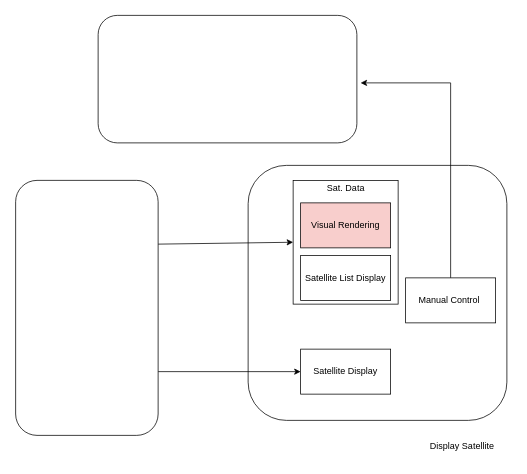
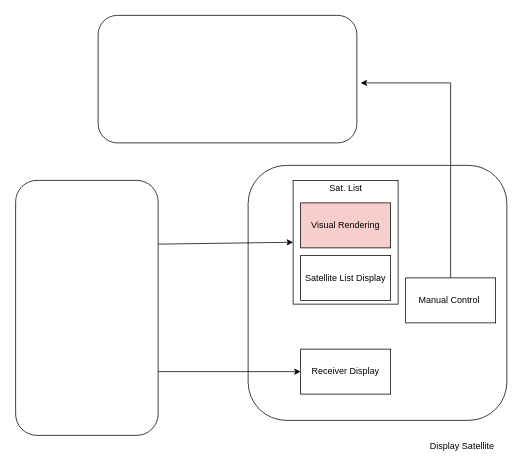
node "Sat. Data": label "Sat. Data" -> "Sat. List"
node "Satellite Display": label "Satellite Display" -> "Receiver Display"
